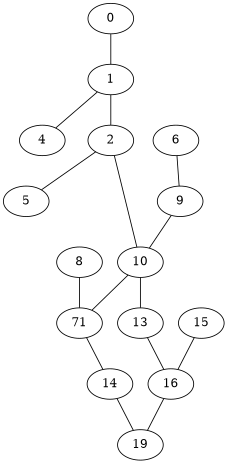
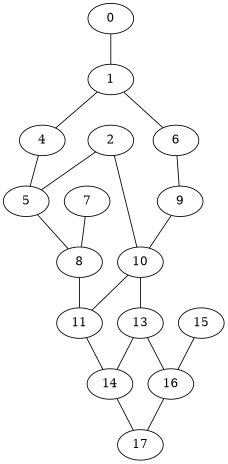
edge "1" -- "2": now "1" -- "6"
edge "4" -- "5": added
node "7": added
edge "5" -- "8": added
node "71": label "71" -> "11"
edge "13" -- "14": added
node "19": label "19" -> "17"
